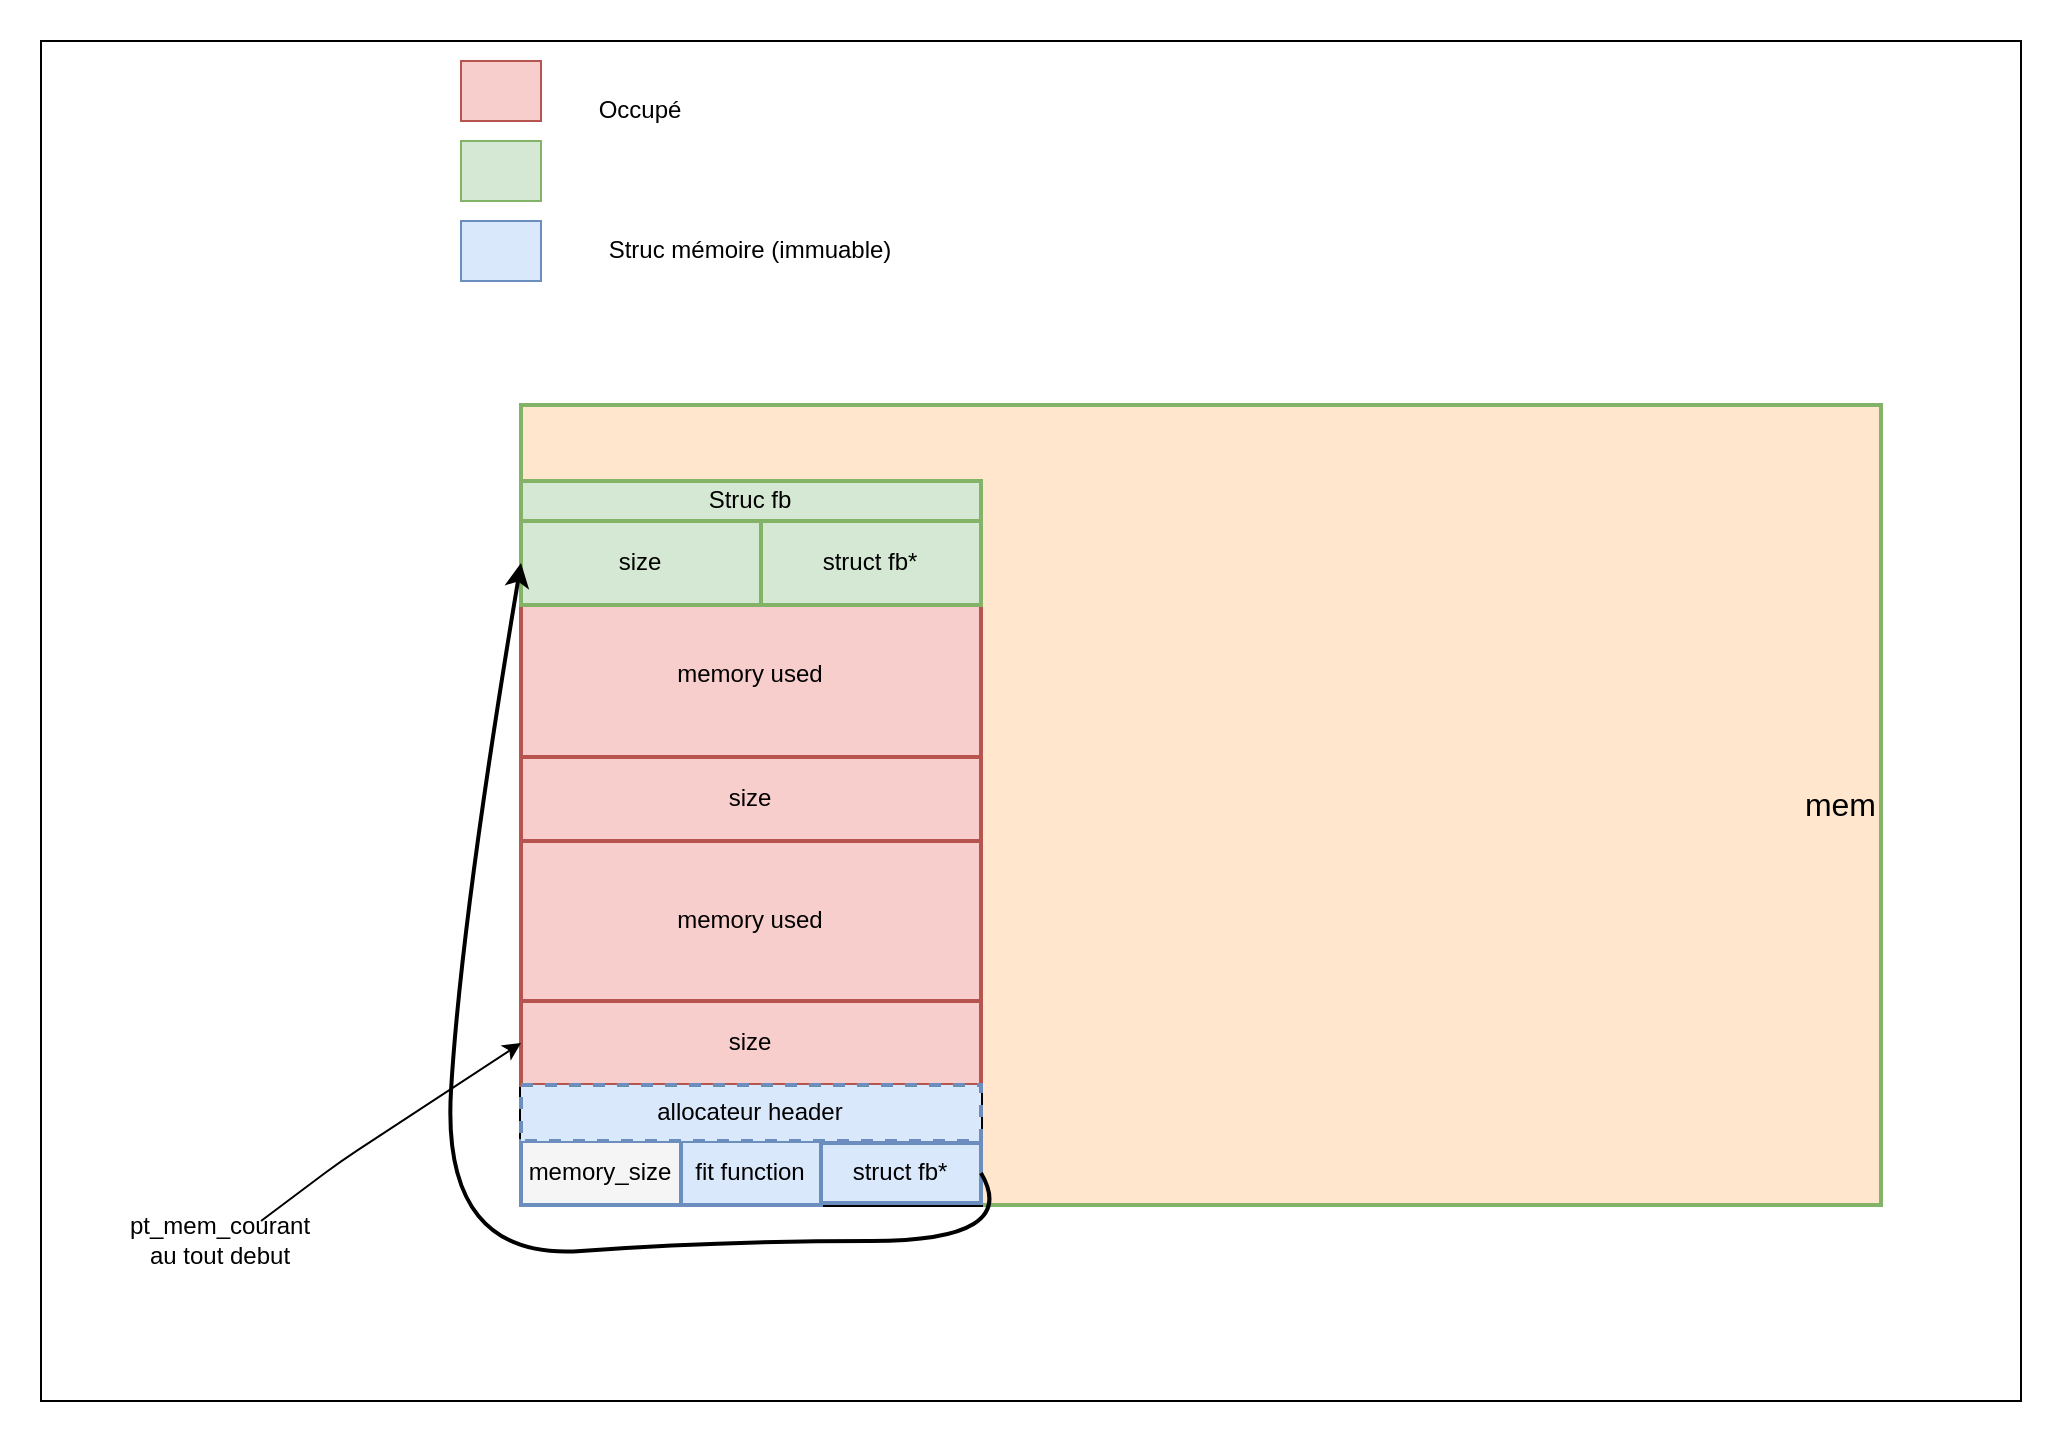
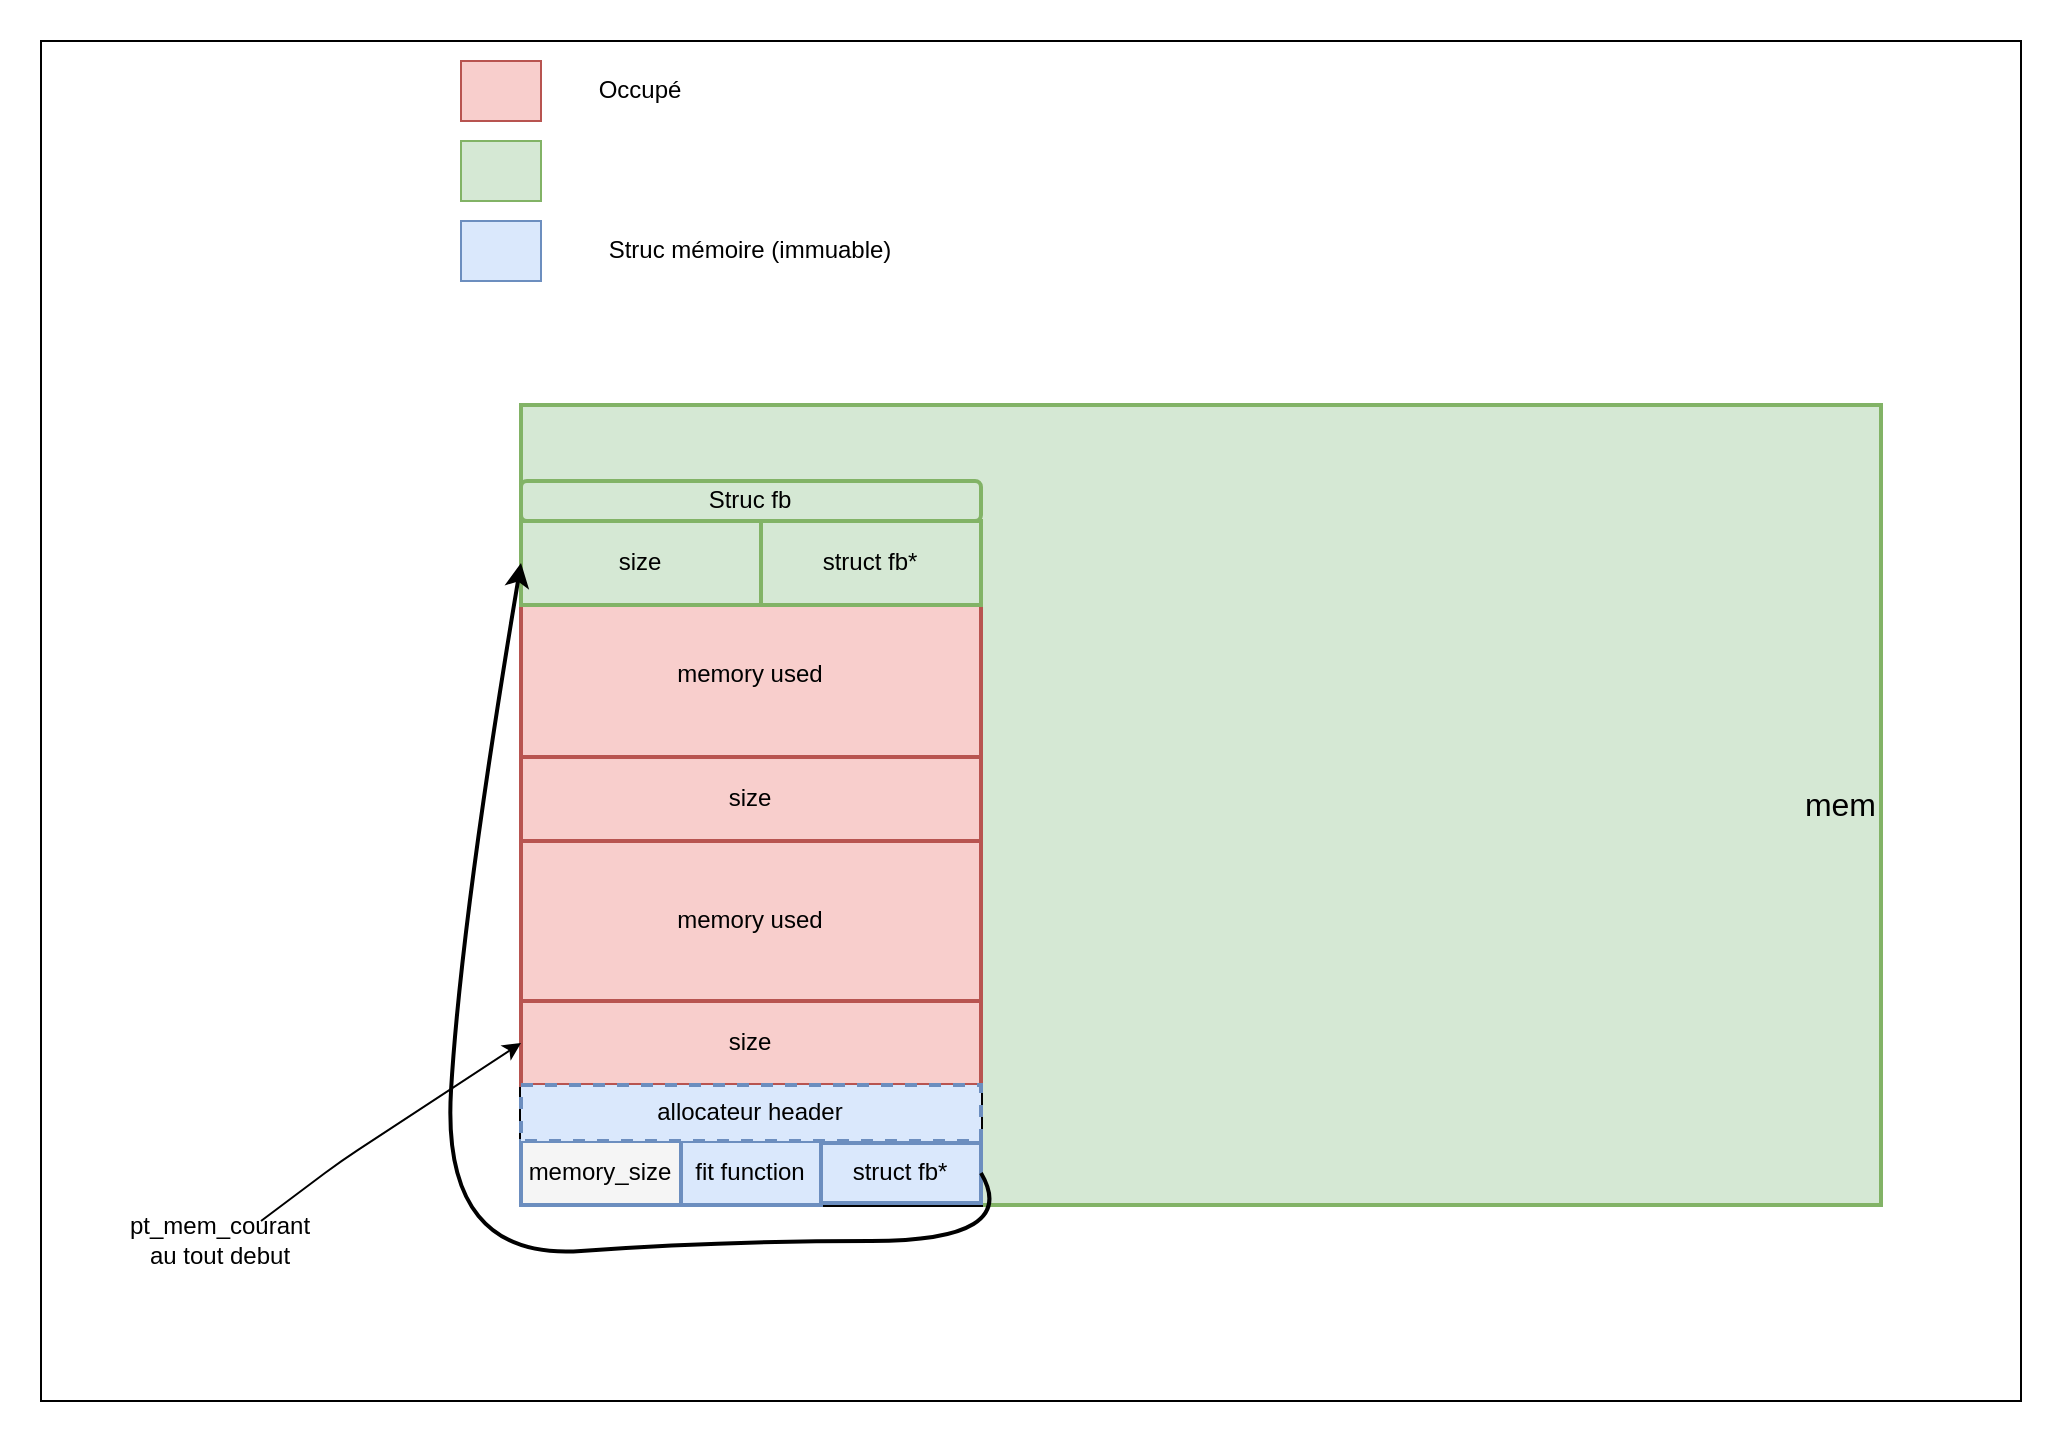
node "Occupé": moved (641, 111) -> (641, 91)
node "Struc fb": shape rectangle -> rounded rectangle
node "mem": fillcolor #ffe6cc -> #d5e8d4
